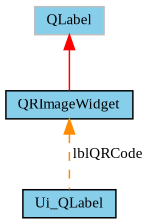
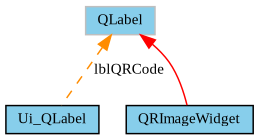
edge "Ui_QLabel" -> "QRImageWidget": now "Ui_QLabel" -> "QLabel"
